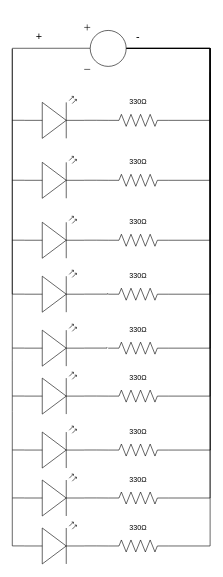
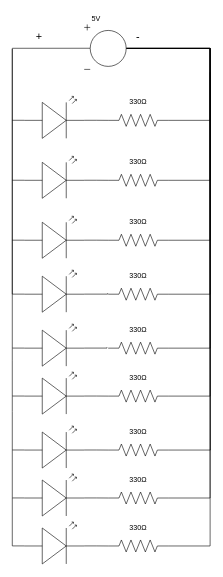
node "5V": added
